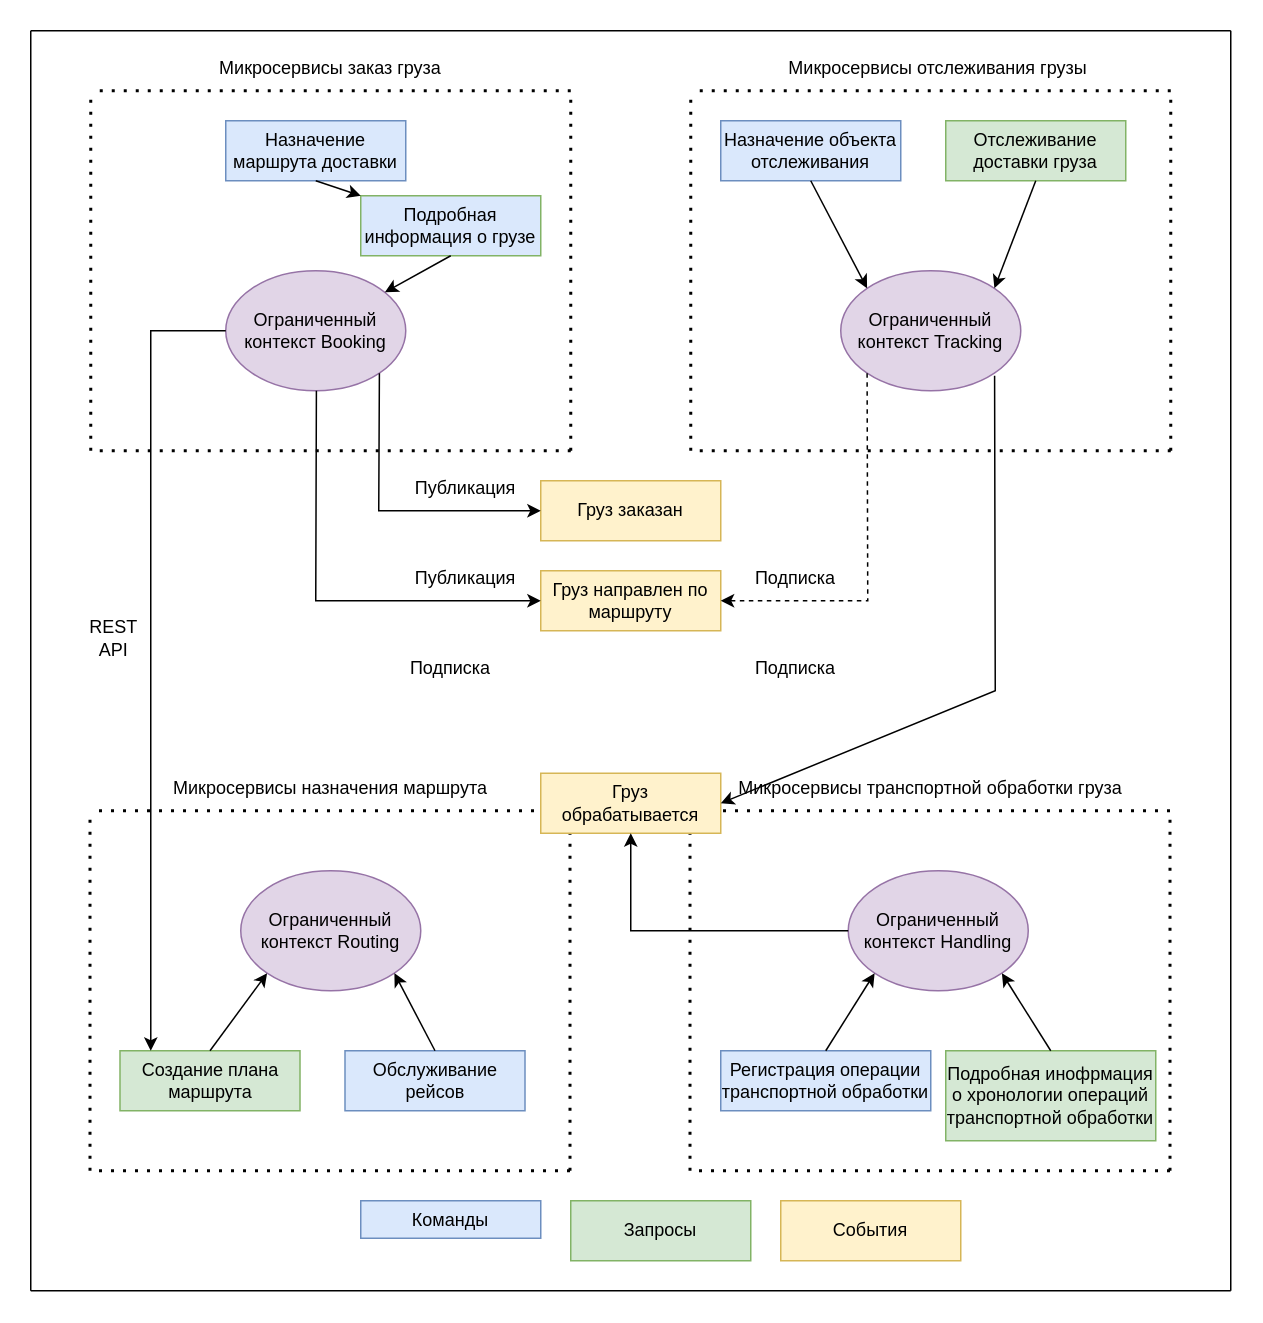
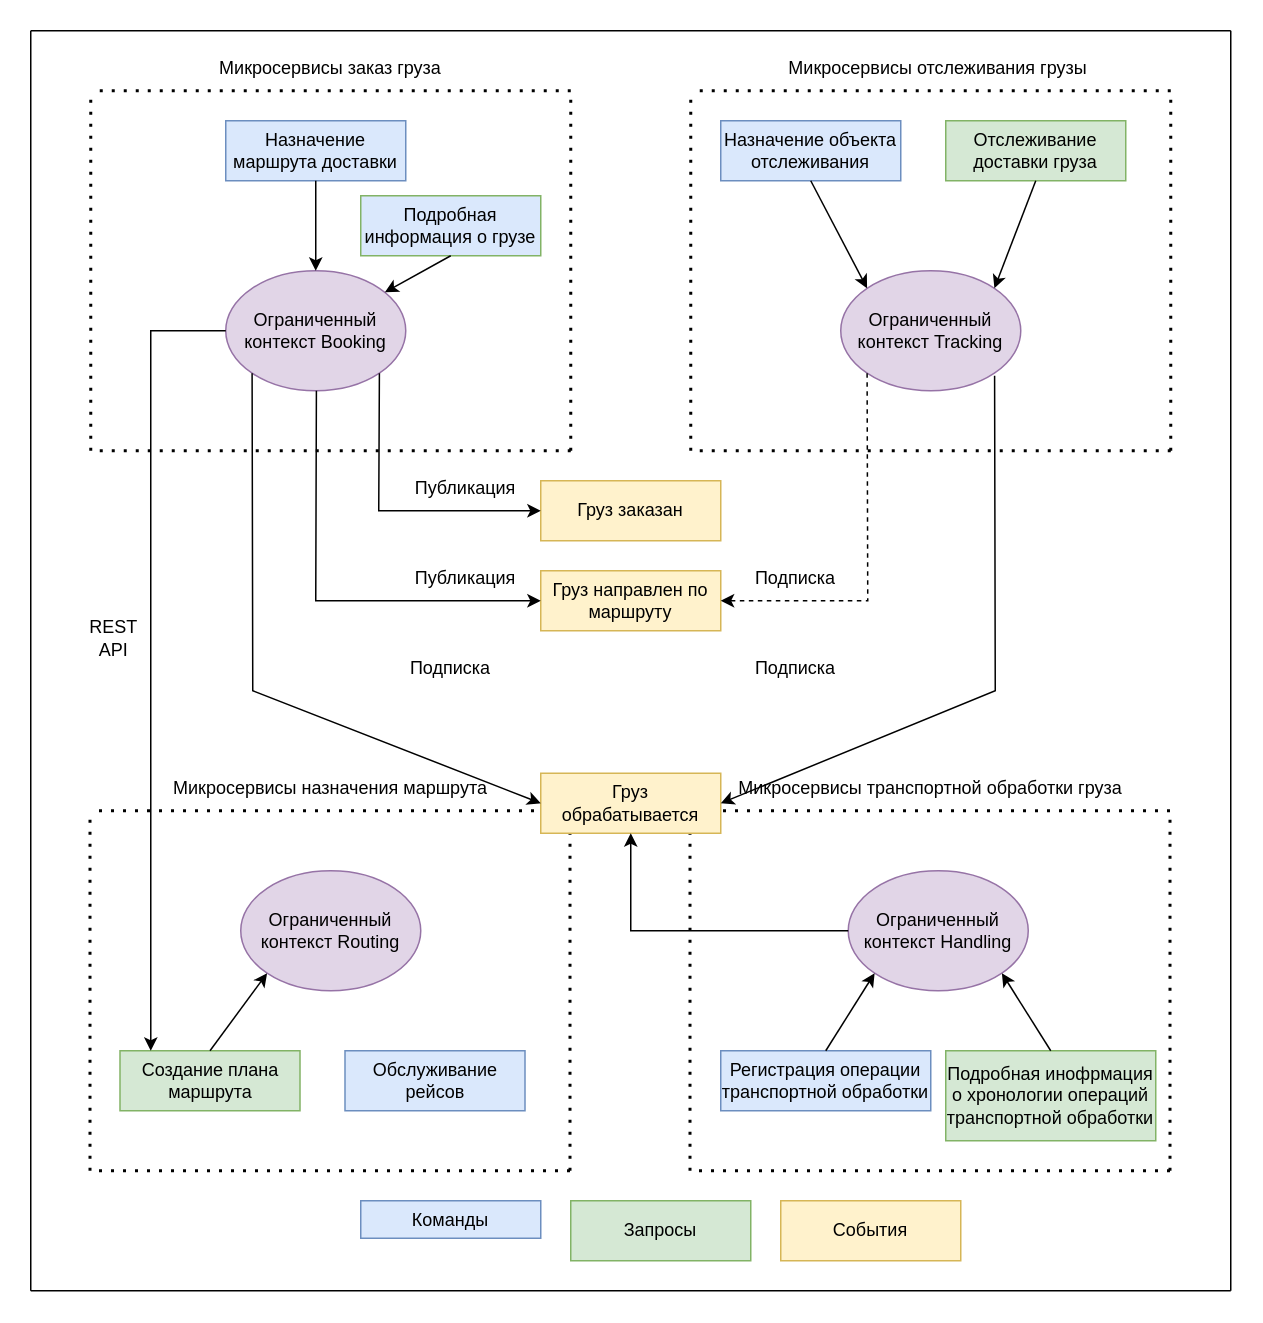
edge "Назначение маршрута доставки" -> "Подробная информация о грузе": now "Назначение маршрута доставки" -> "Ограниченный контекст Booking"
edge "Ограниченный контекст Booking" -> "Груз обрабатывается": added
edge "Обслуживание рейсов" -> "Ограниченный контекст Routing": removed
